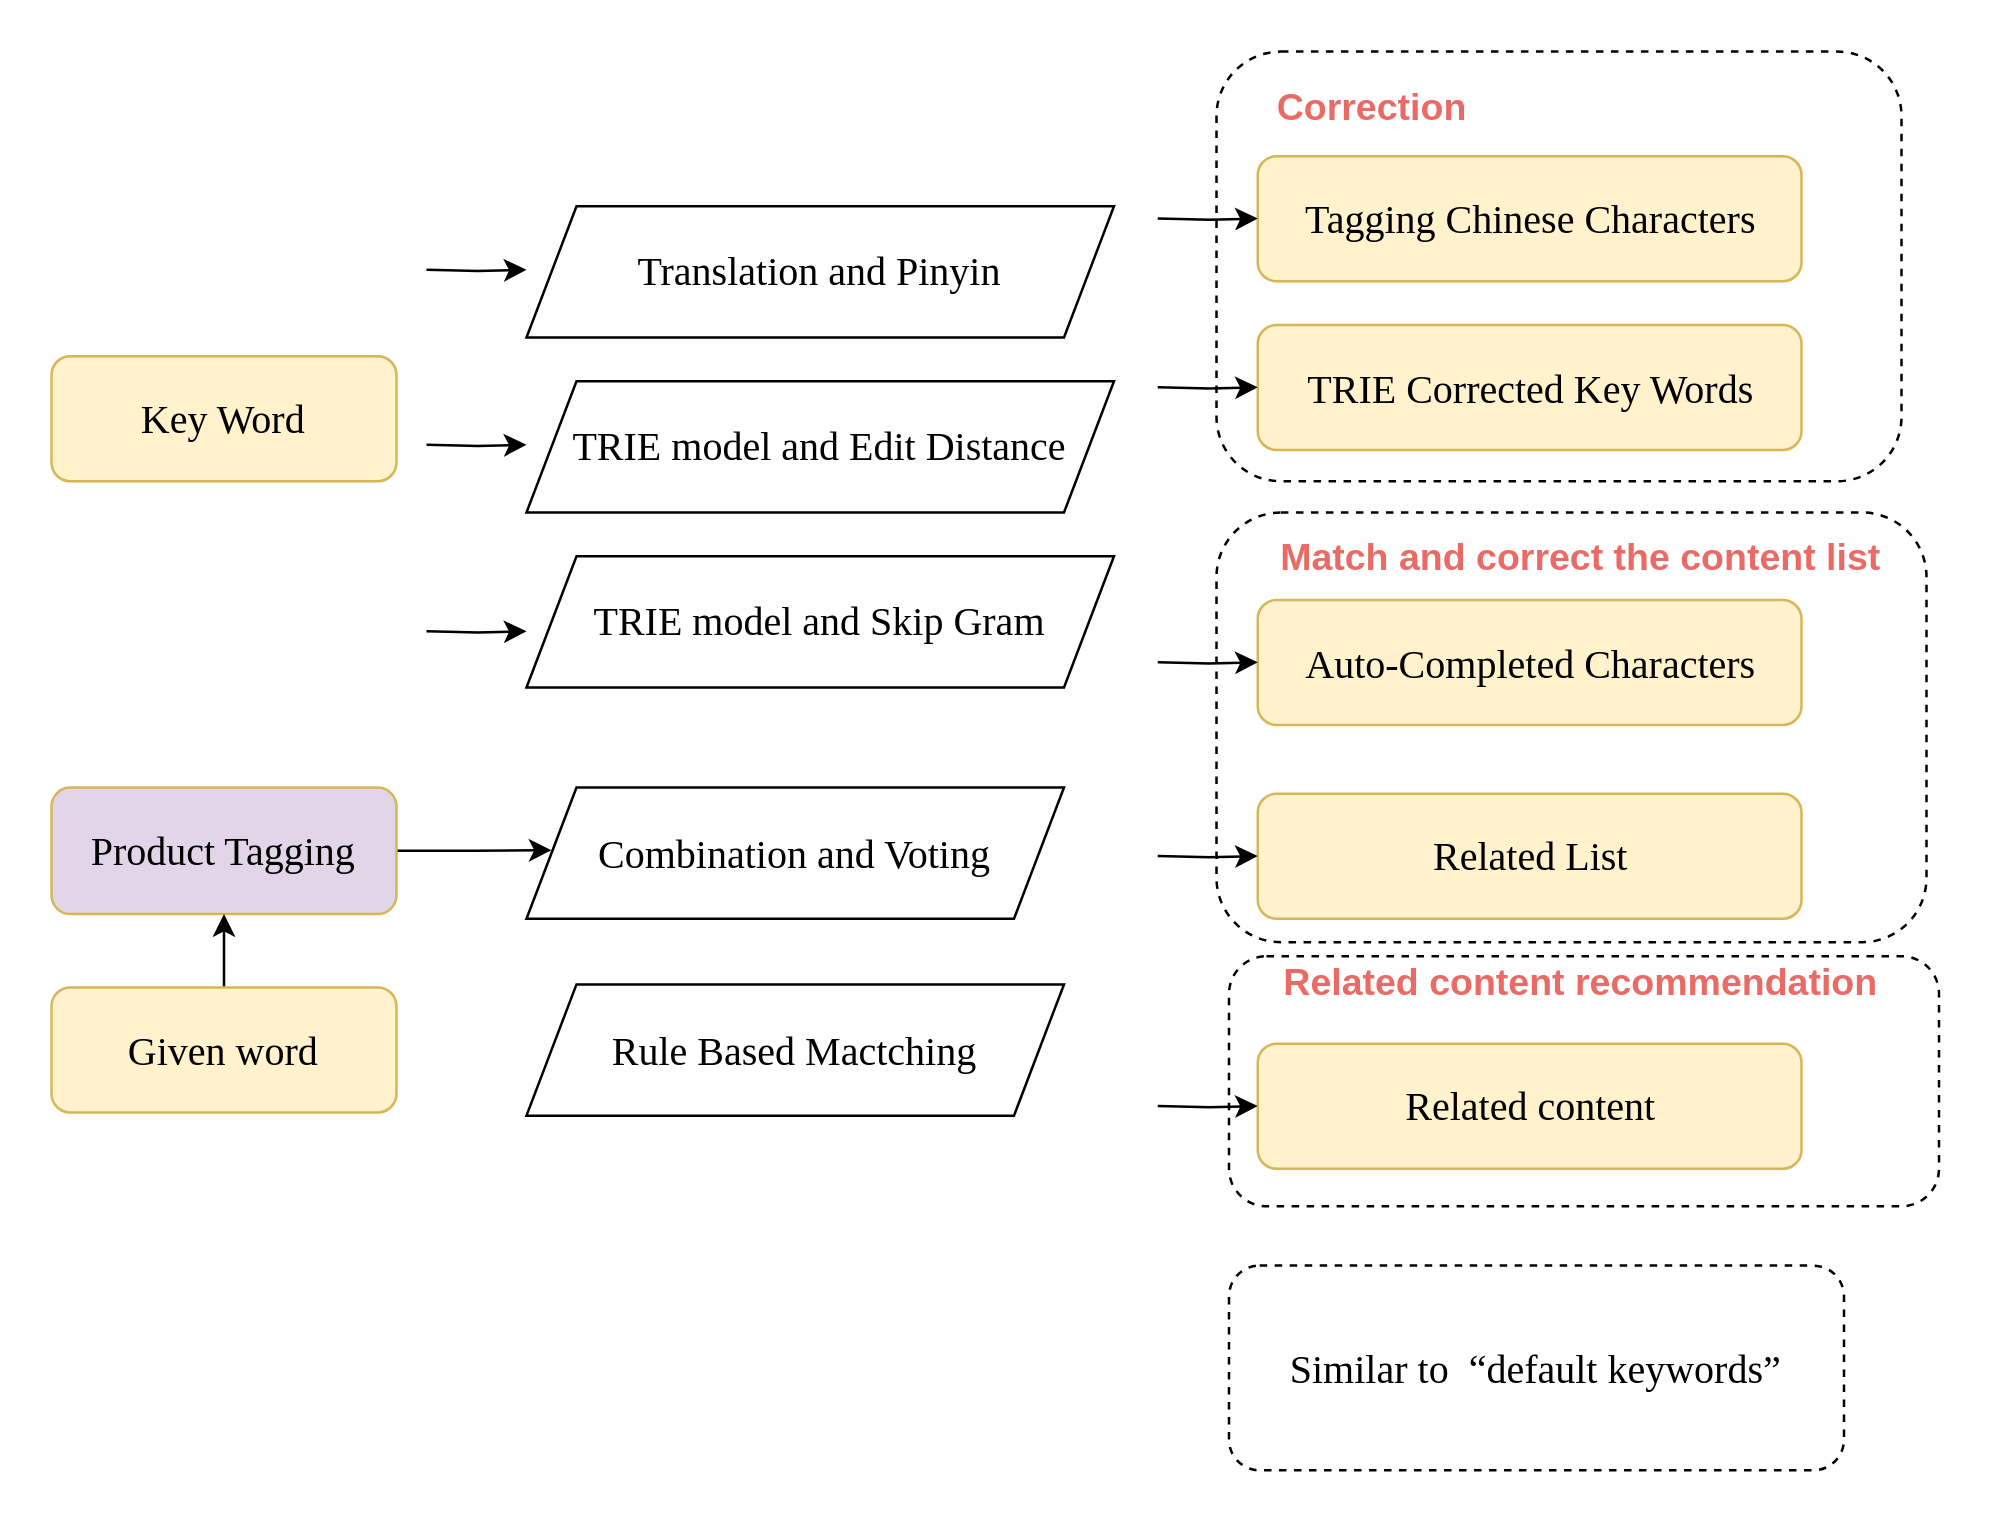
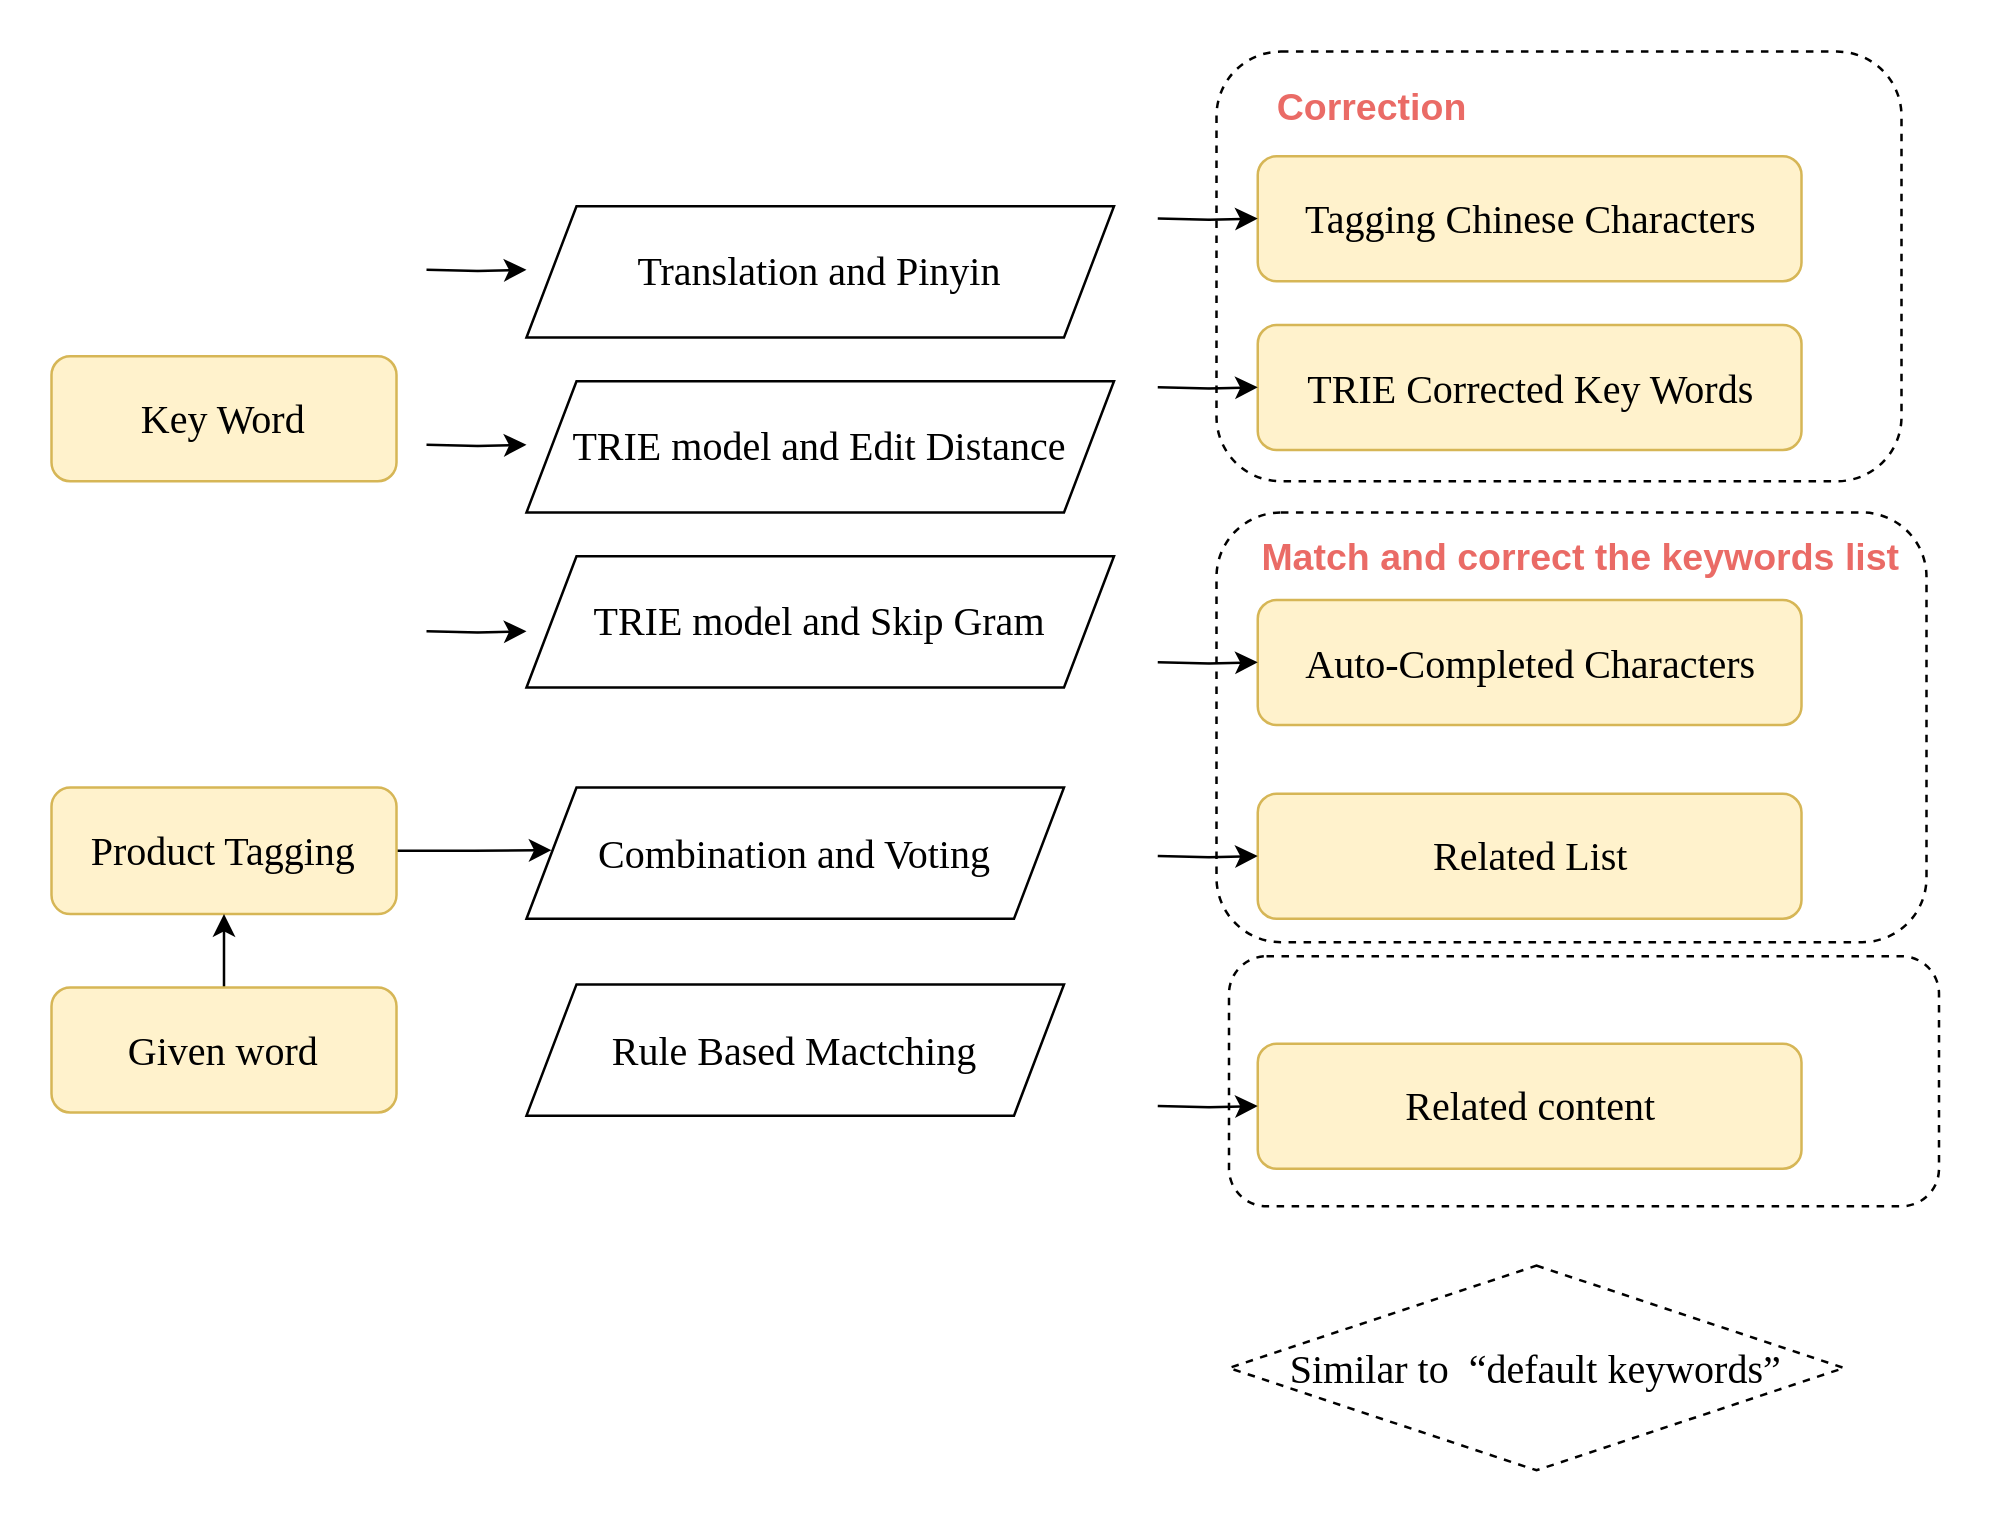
node "Match and correct the content list": label "Match and correct the content list" -> "Match and correct the keywords list"
node "Product Tagging": fillcolor #e1d5e7 -> #fff2cc
node "Related content recommendation": removed
node "Similar to “default keywords”": shape rounded rectangle -> diamond
